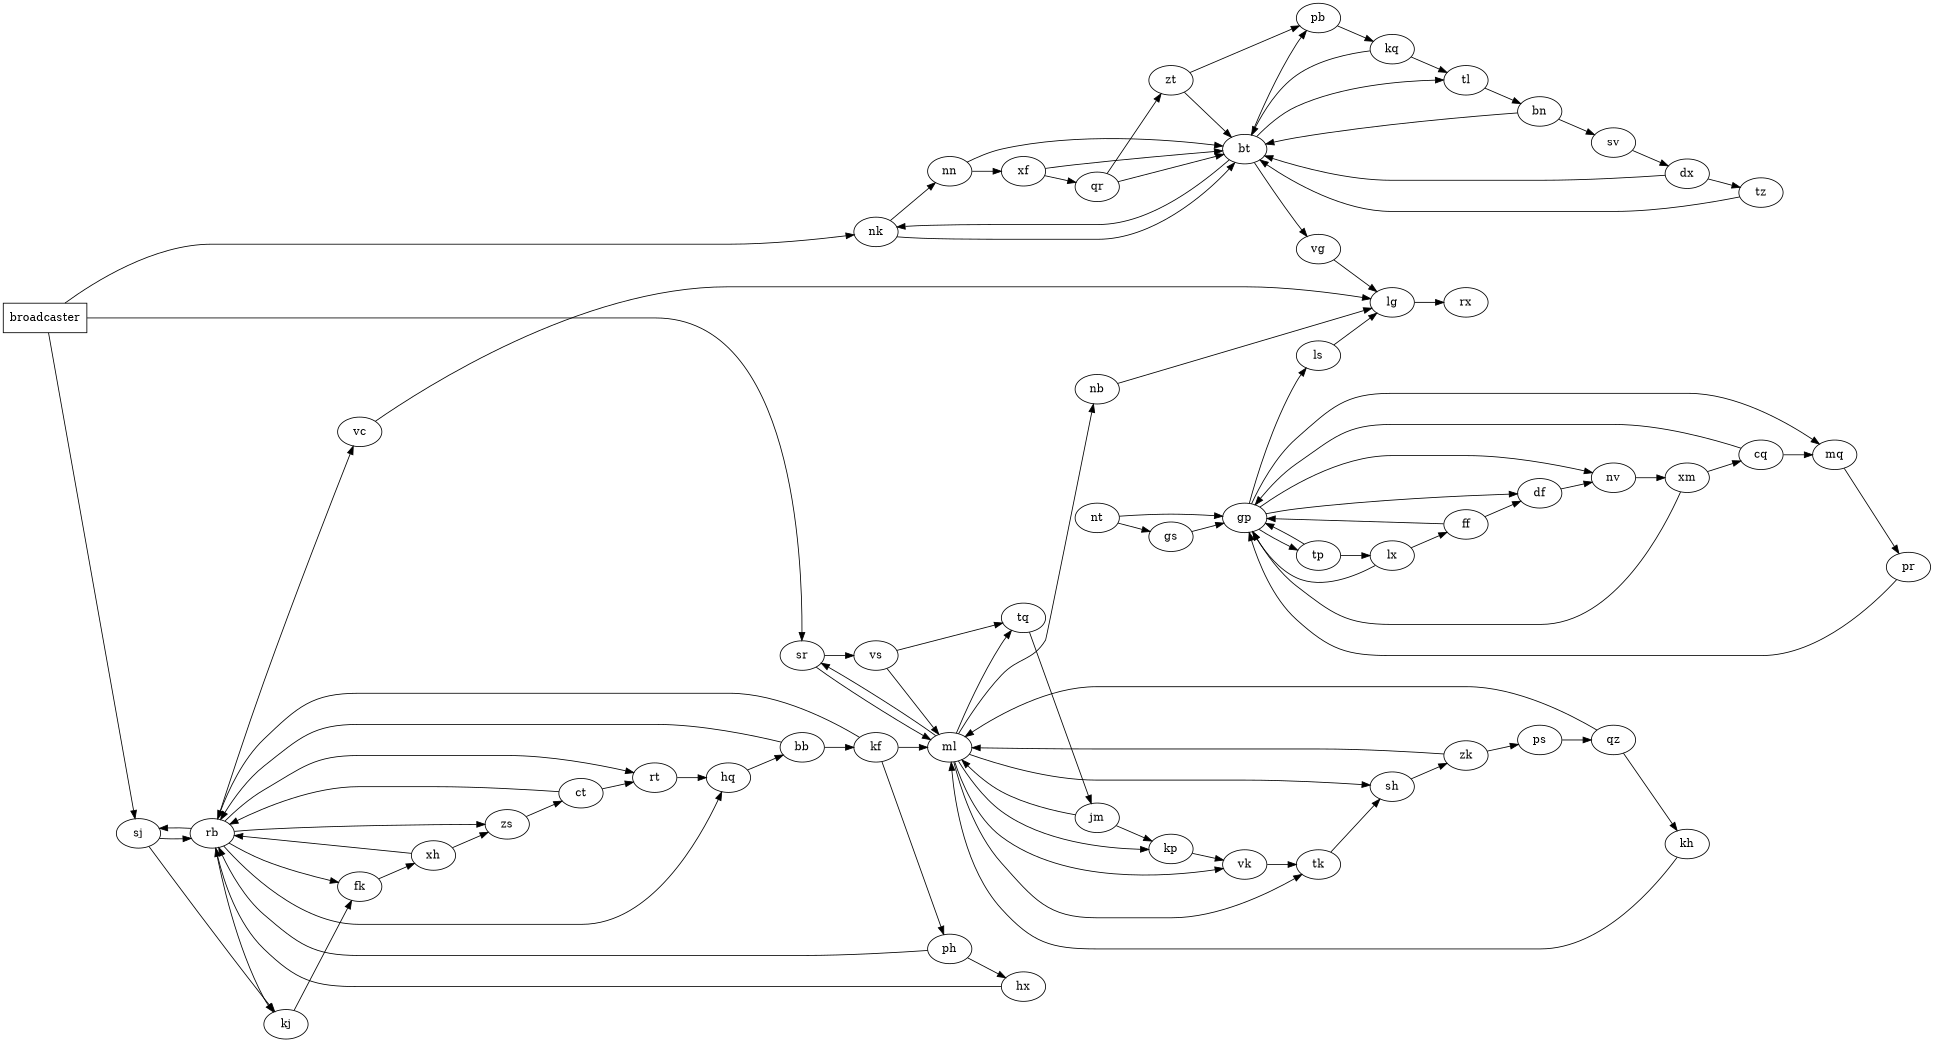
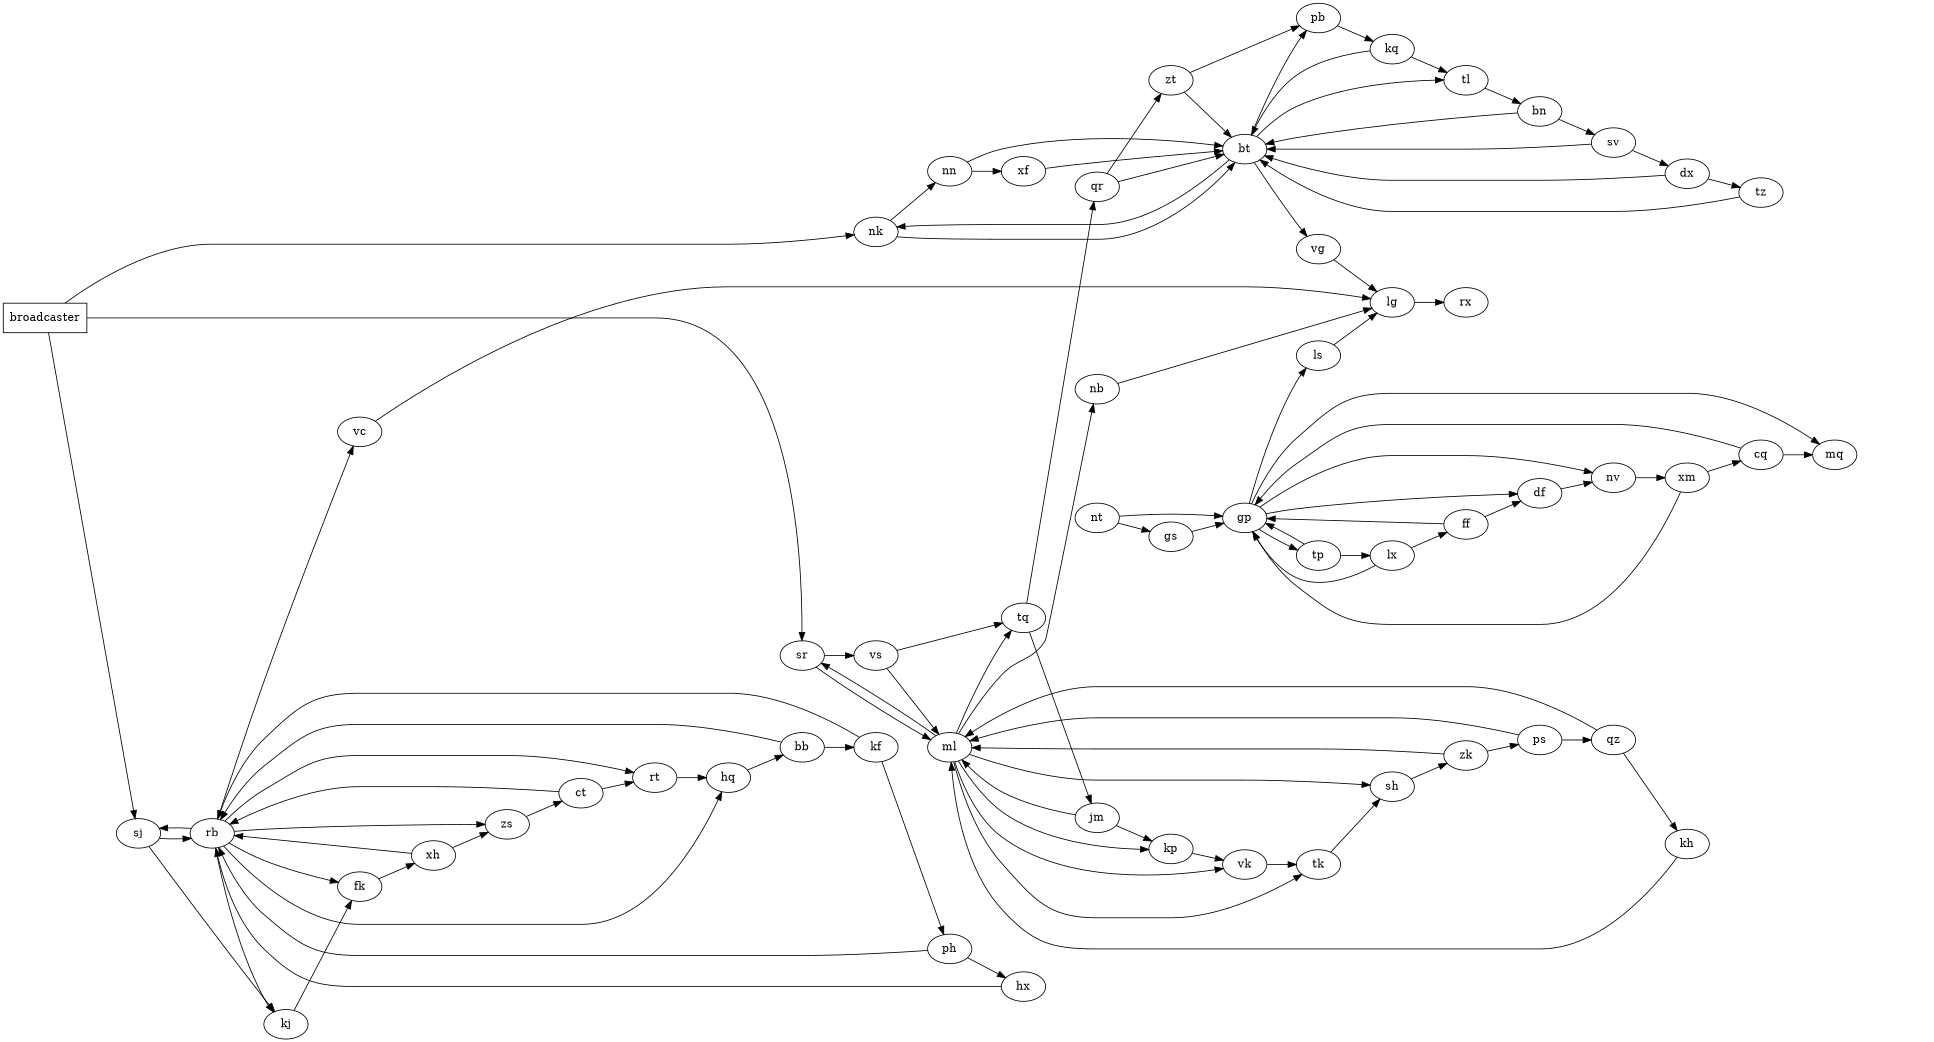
edge "sv" -> "bt": added
edge "xf" -> "qr": now "tq" -> "qr"
node "pr": removed
edge "kf" -> "ml": now "ps" -> "ml"
